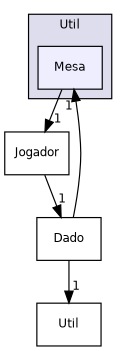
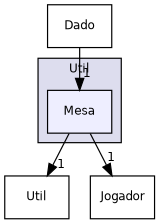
edge "Jogador" -> "Dado": removed
edge "Dado" -> "Util": now "Mesa" -> "Util"
